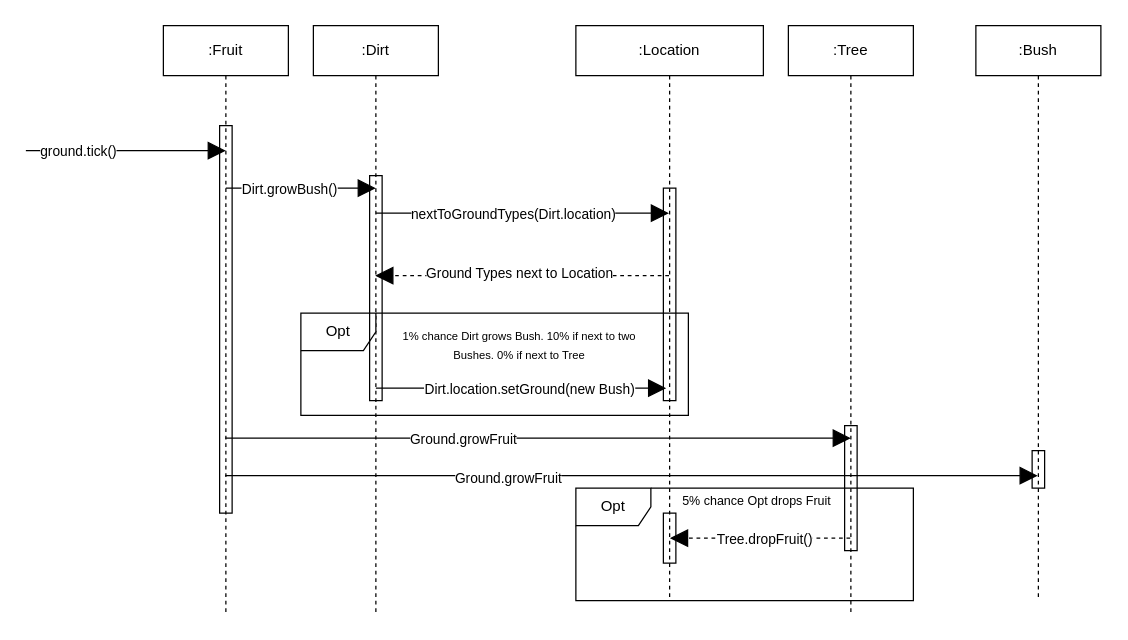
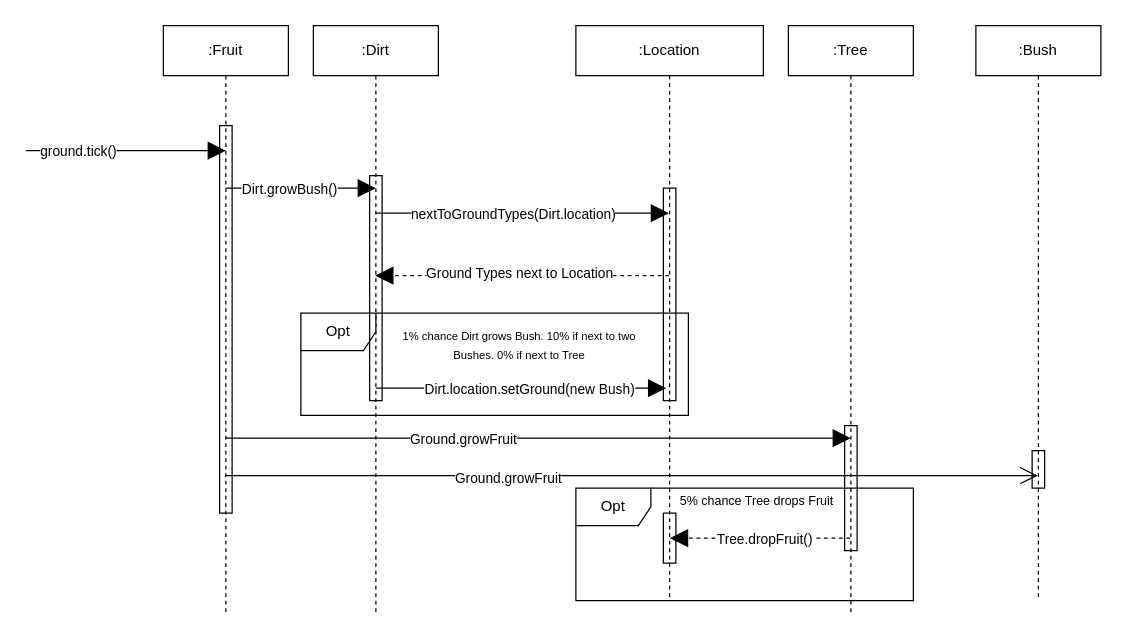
edge ":Fruit" -> ":Bush": arrowhead block -> open
node "5% chance Opt drops Fruit": label "5% chance Opt drops Fruit" -> "5% chance Tree drops Fruit"
